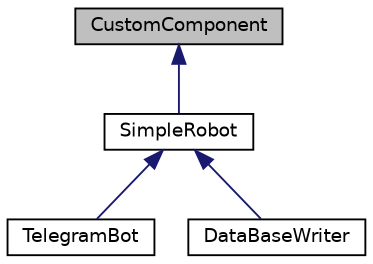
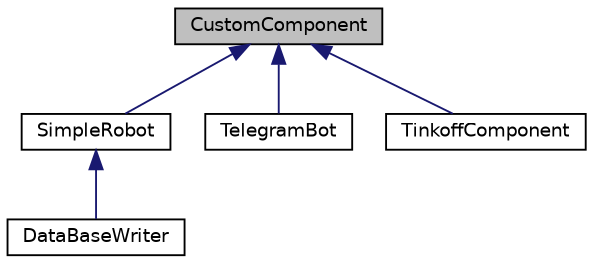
node "TinkoffComponent": added
edge "TelegramBot" -> "SimpleRobot": now "TelegramBot" -> "CustomComponent"
